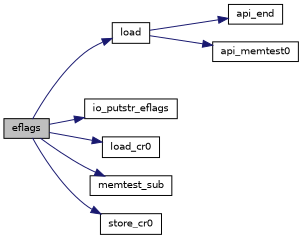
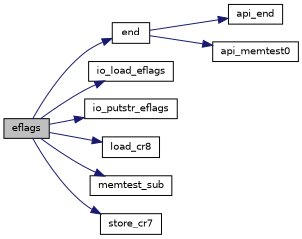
node "load": label "load" -> "end"
node "io_load_eflags": added
node "load_cr0": label "load_cr0" -> "load_cr8"
node "store_cr0": label "store_cr0" -> "store_cr7"
